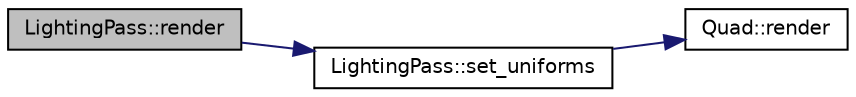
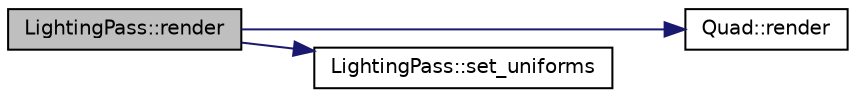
edge "LightingPass::set_uniforms" -> "Quad::render": now "LightingPass::render" -> "Quad::render"
